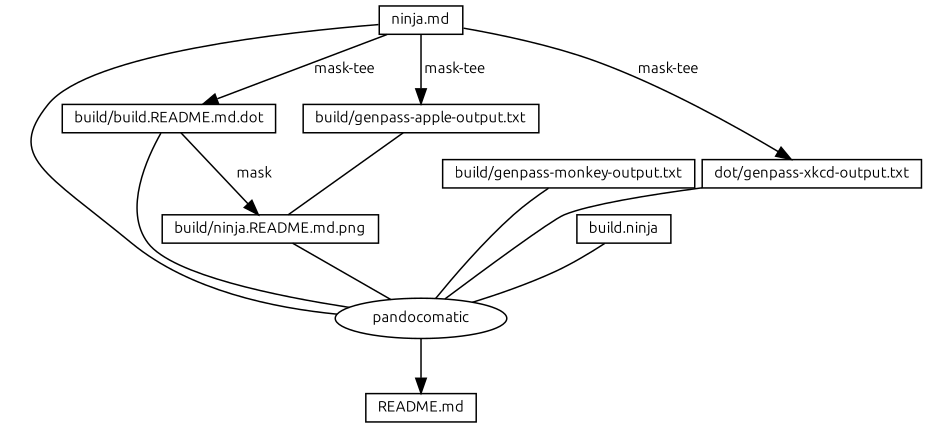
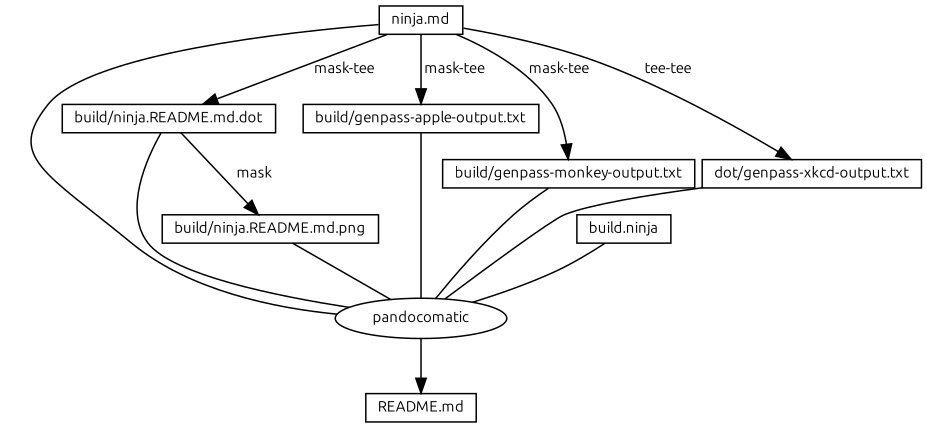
edge "ninja.md" -> "dot/genpass-xkcd-output.txt": label " mask-tee" -> " tee-tee"
edge "ninja.md" -> "build/genpass-monkey-output.txt": added, label "mask-tee"
node "build/build.README.md.dot": label "build/build.README.md.dot" -> "build/ninja.README.md.dot"
edge "build/genpass-apple-output.txt" -- "build/ninja.README.md.png": now "build/genpass-apple-output.txt" -- "pandocomatic"
